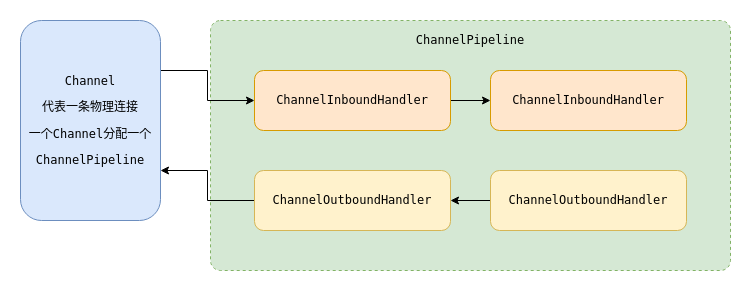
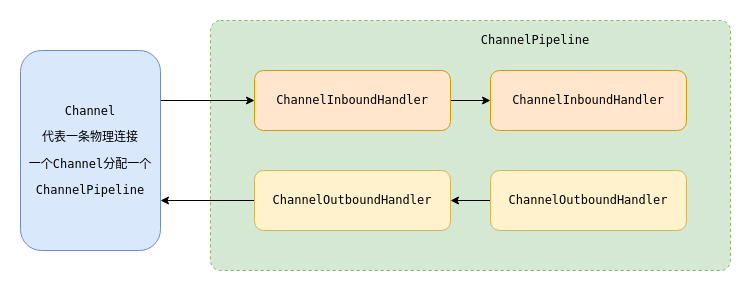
node "ChannelPipeline": moved (471, 41) -> (536, 41)
node "Channel代表一条物理连接一个Channel分配一个ChannelPipeline": moved (91, 121) -> (91, 151)
